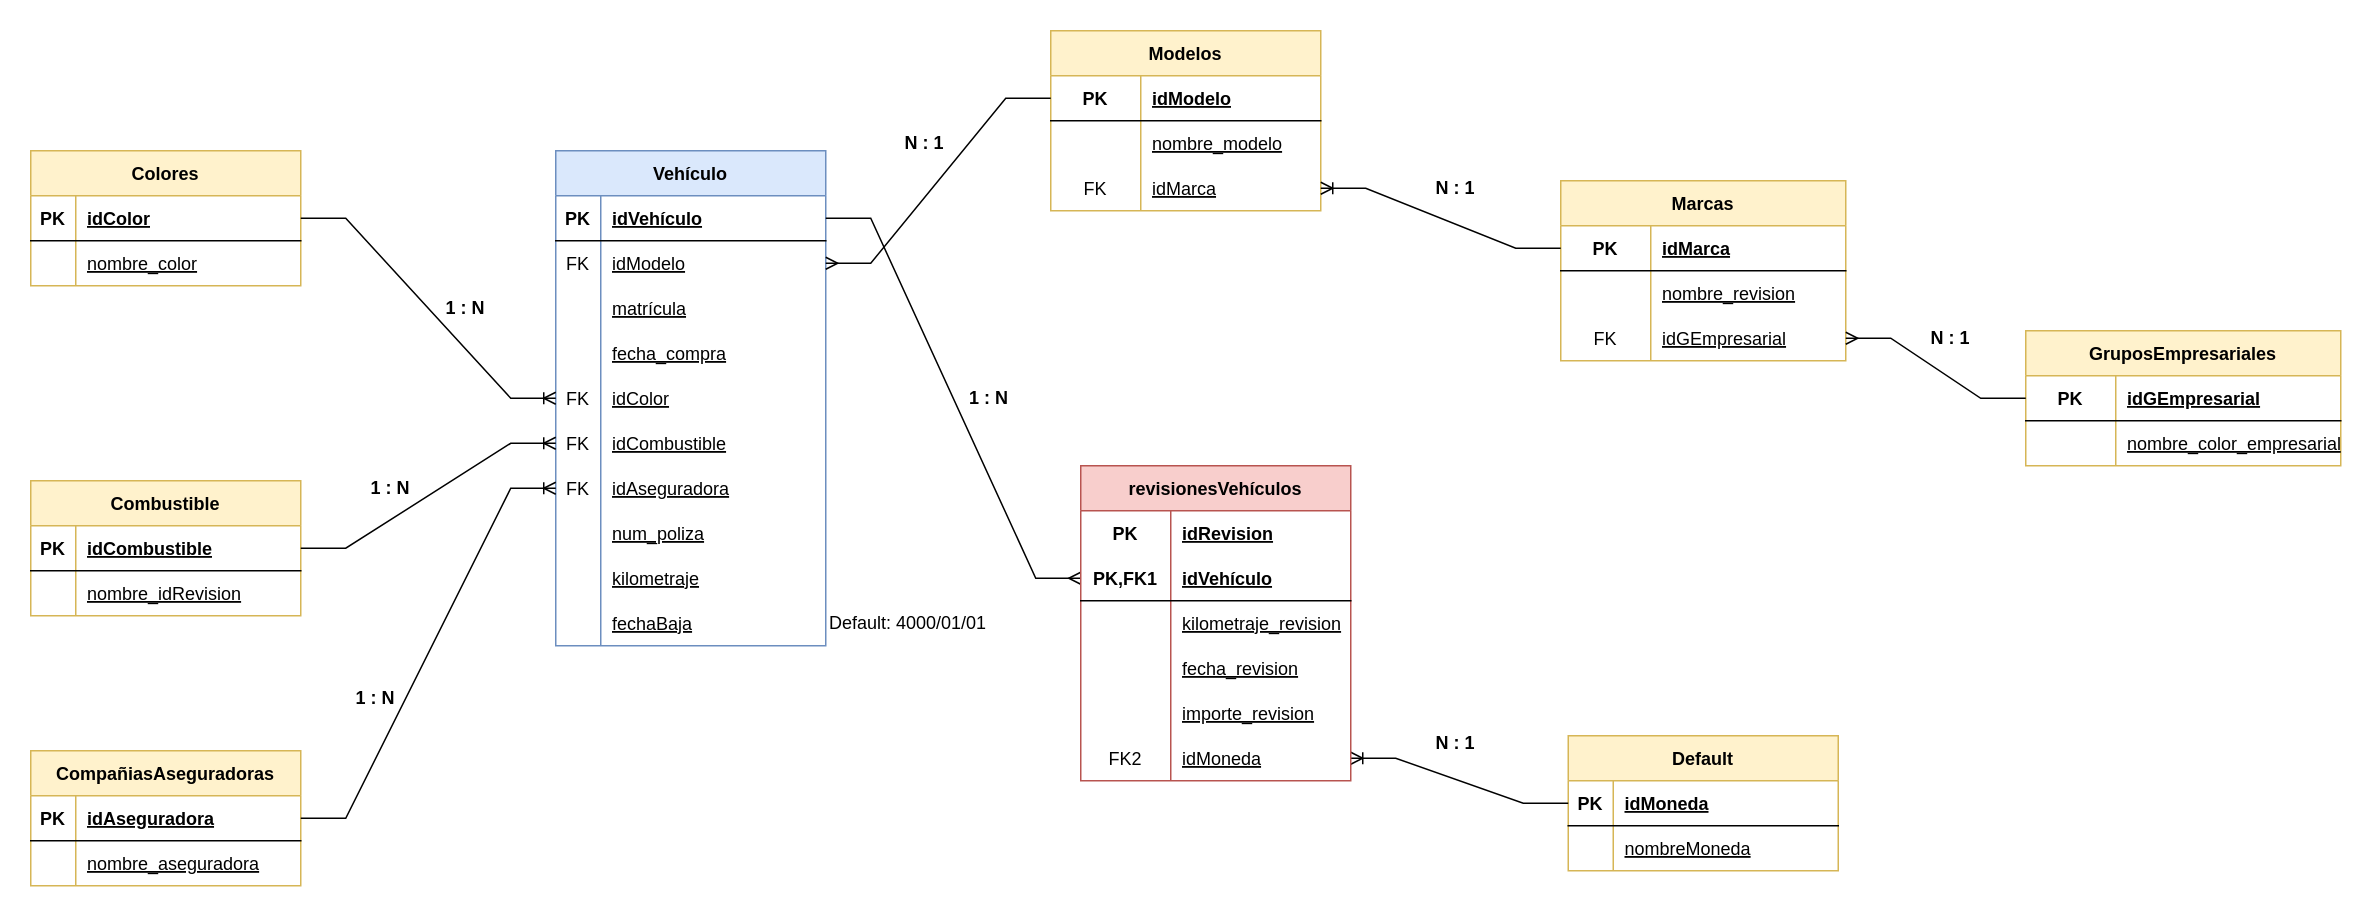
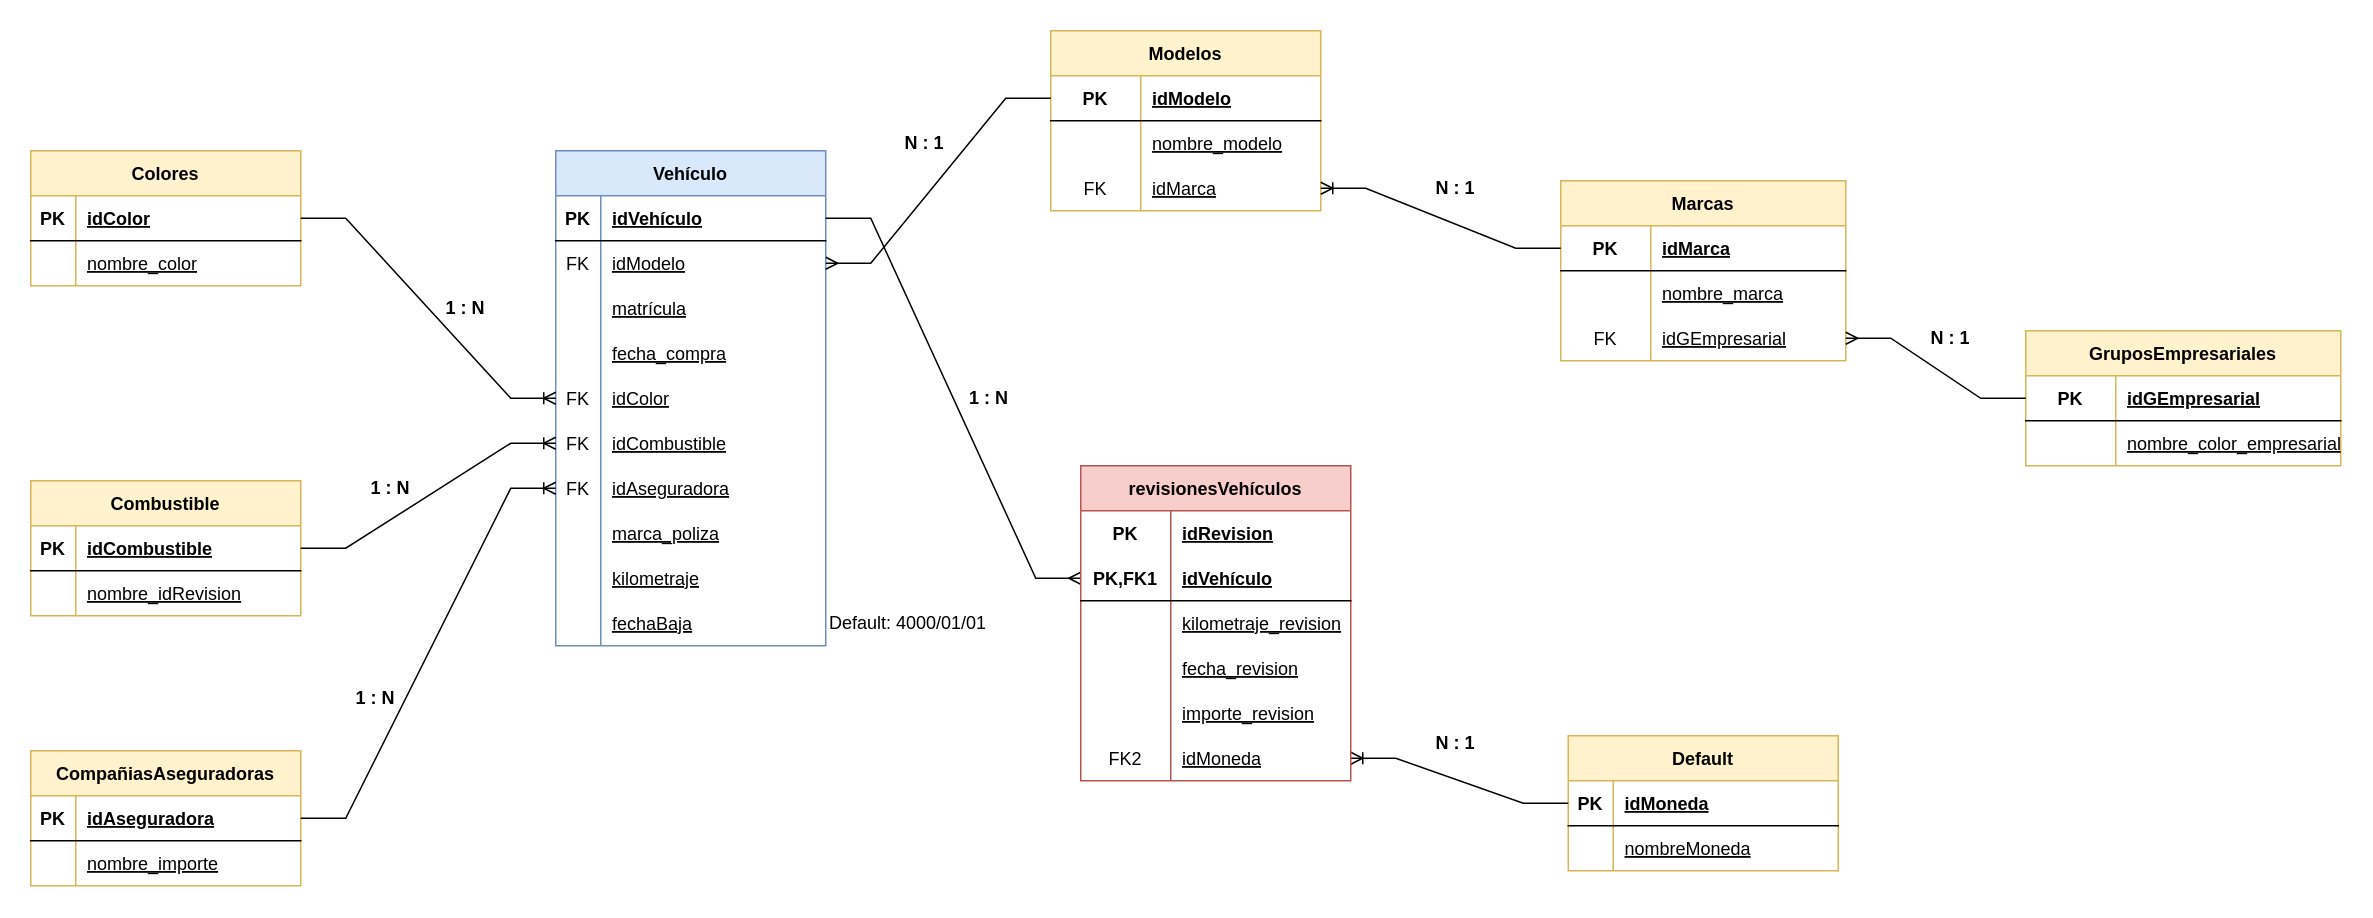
node "nombre_revision": label "nombre_revision" -> "nombre_marca"
node "num_poliza": label "num_poliza" -> "marca_poliza"
node "nombre_aseguradora": label "nombre_aseguradora" -> "nombre_importe"
